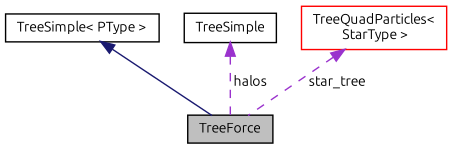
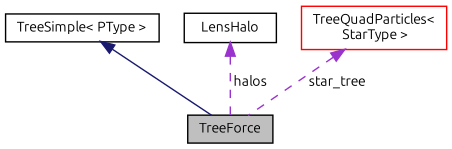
node "TreeSimple": label "TreeSimple" -> "LensHalo"
